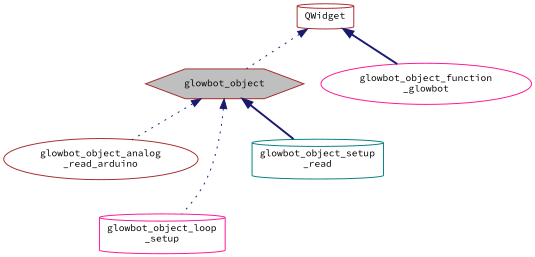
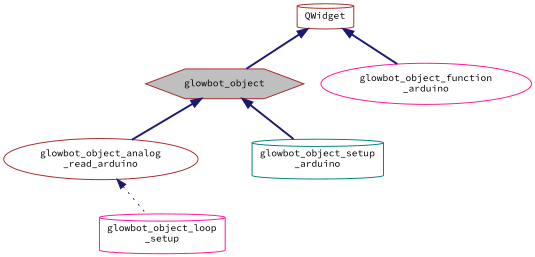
edge "glowbot_object" -> "QWidget": style dotted -> bold
node "glowbot_object_function _glowbot": label "glowbot_object_function _glowbot" -> "glowbot_object_function _arduino"
edge "glowbot_object_analog _read_arduino" -> "glowbot_object": style dotted -> bold
node "glowbot_object_setup _read": label "glowbot_object_setup _read" -> "glowbot_object_setup _arduino"
edge "glowbot_object_loop _setup" -> "glowbot_object": now "glowbot_object_loop _setup" -> "glowbot_object_analog _read_arduino"
